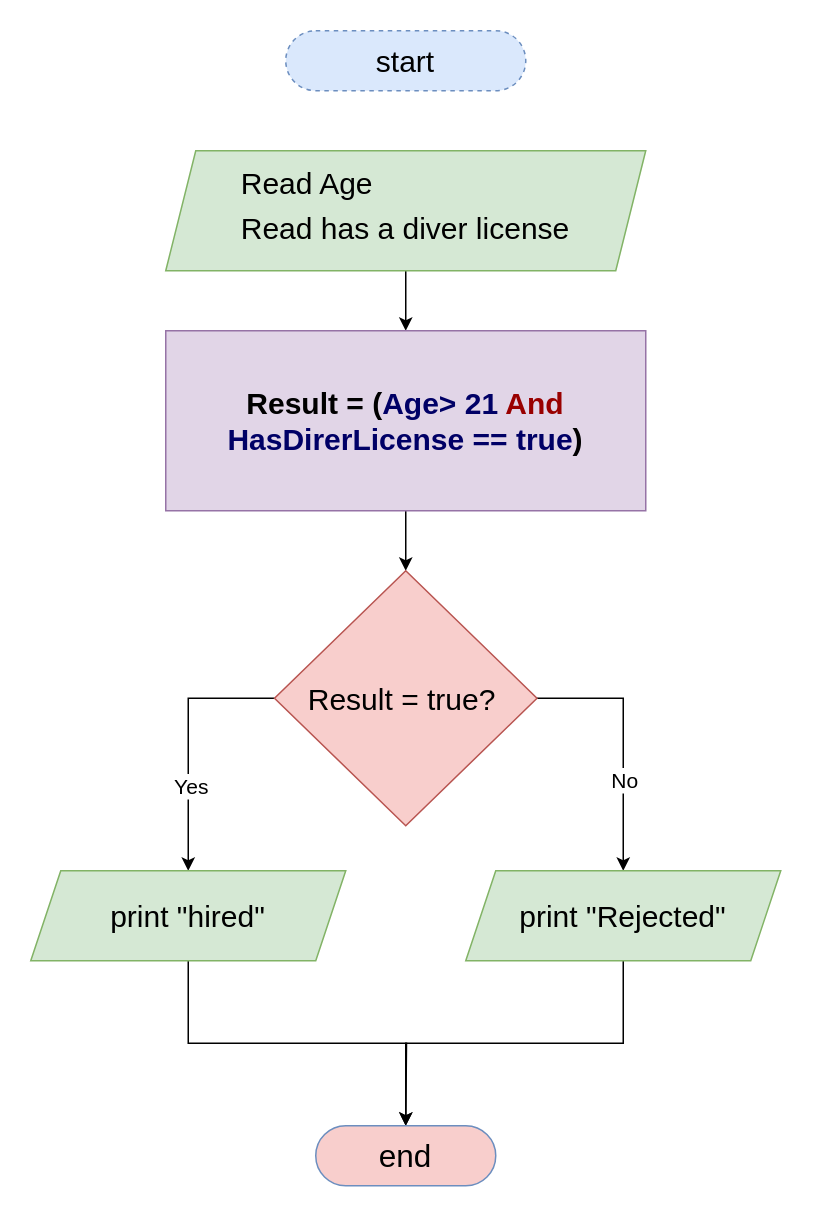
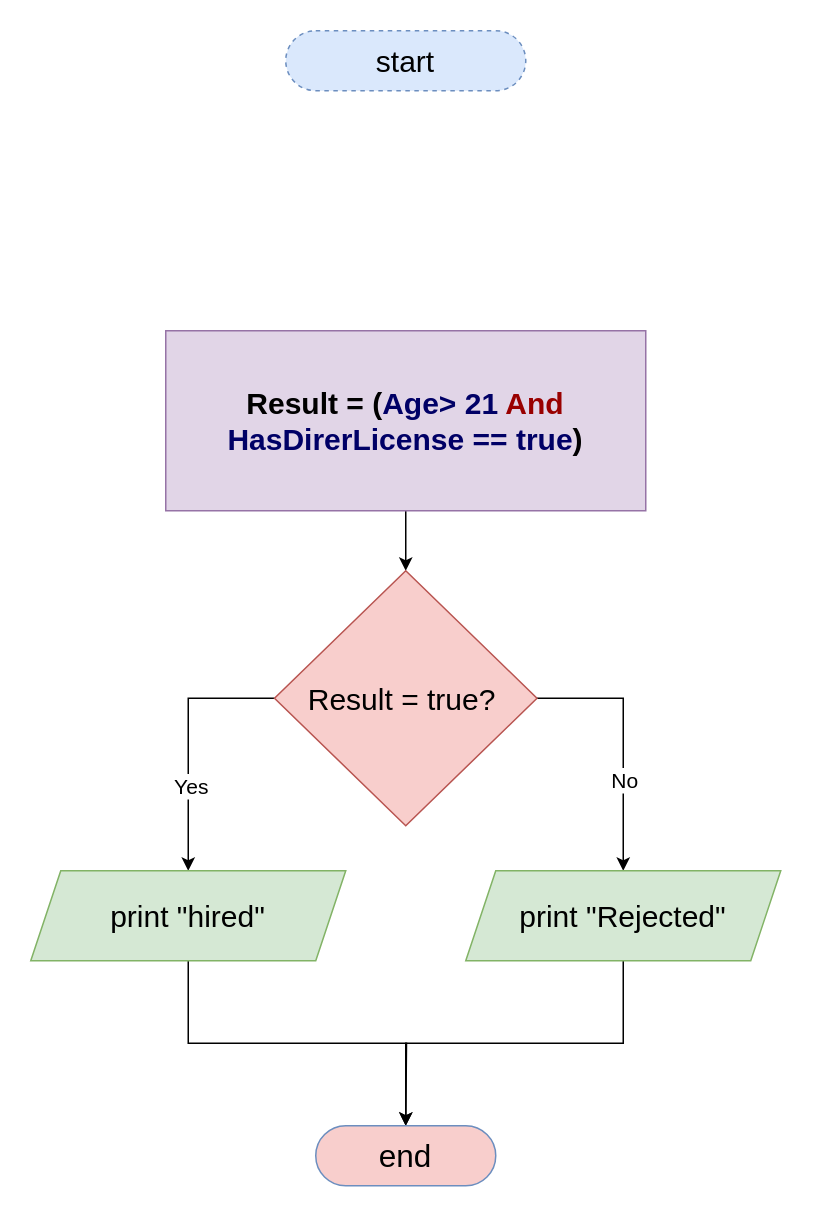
node "Read Age Read has a diver license": removed
edge "Read Age Read has a diver license" -> "Result = (Age> 21 And HasDirerLicense == true)": removed
